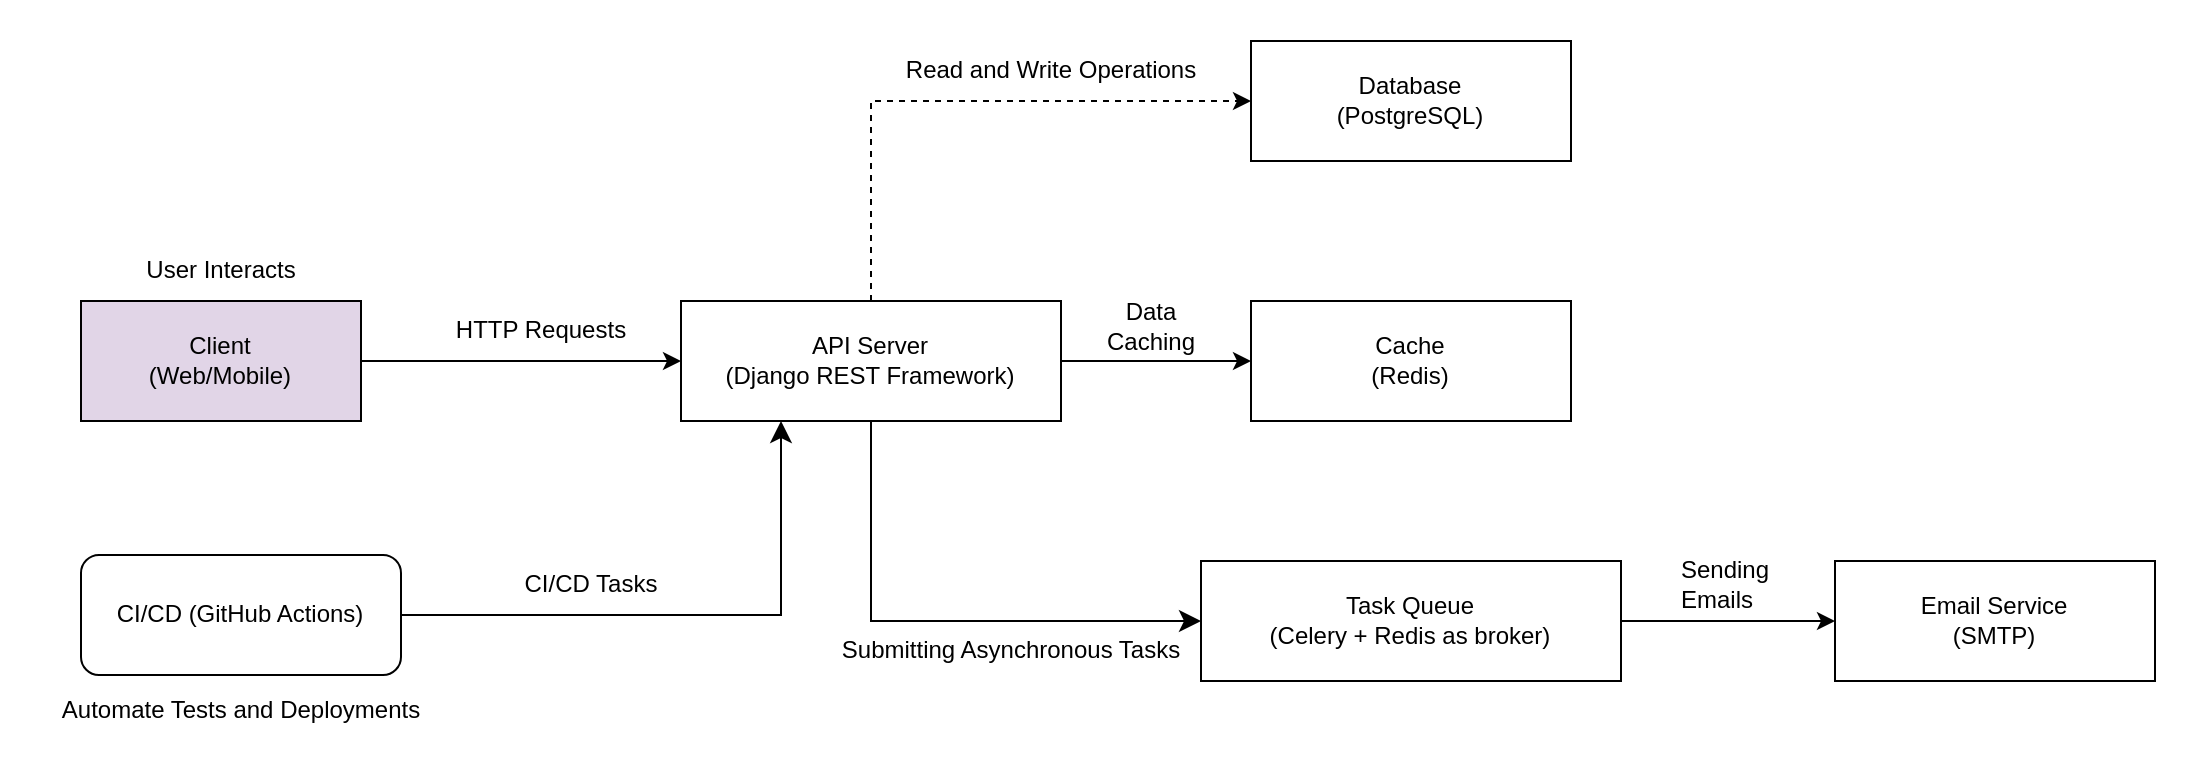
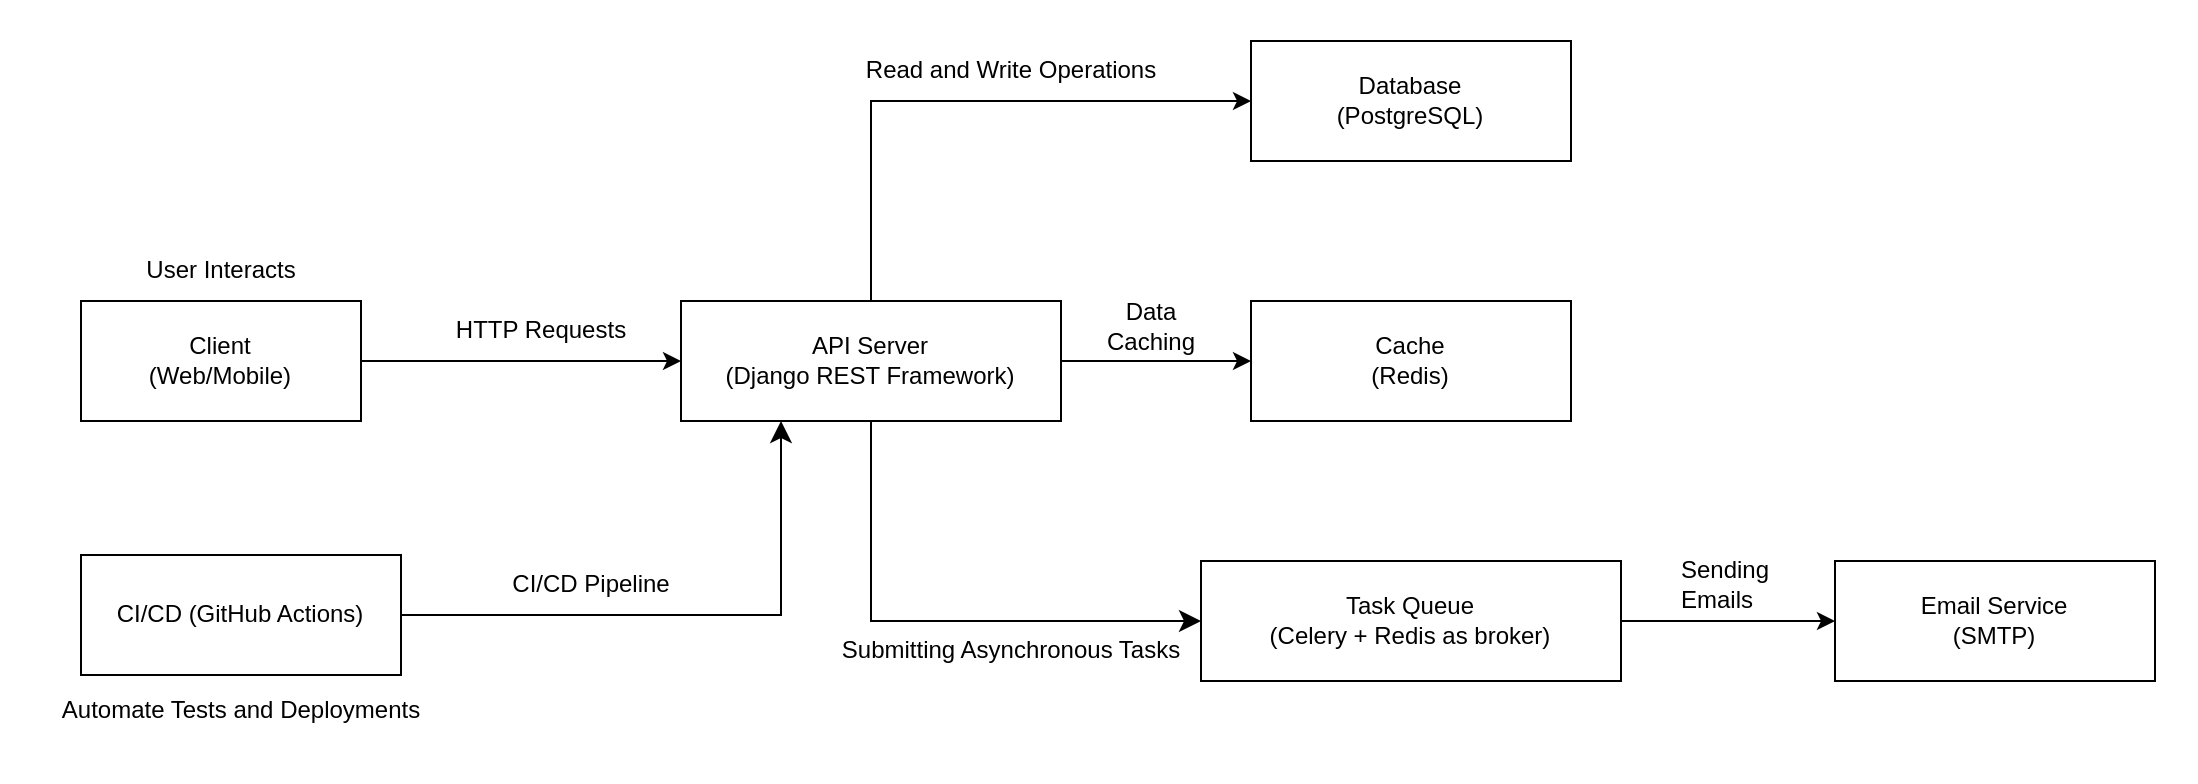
node "Read and Write Operations": moved (1051, 71) -> (1011, 71)
edge "API Server (Django REST Framework)" -> "Database (PostgreSQL)": style dashed -> solid
node "Client (Web/Mobile)": fillcolor #e1d5e7 -> #ffffff
node "CI/CD Tasks": label "CI/CD Tasks" -> "CI/CD Pipeline"
node "CI/CD (GitHub Actions)": shape rounded rectangle -> rectangle
